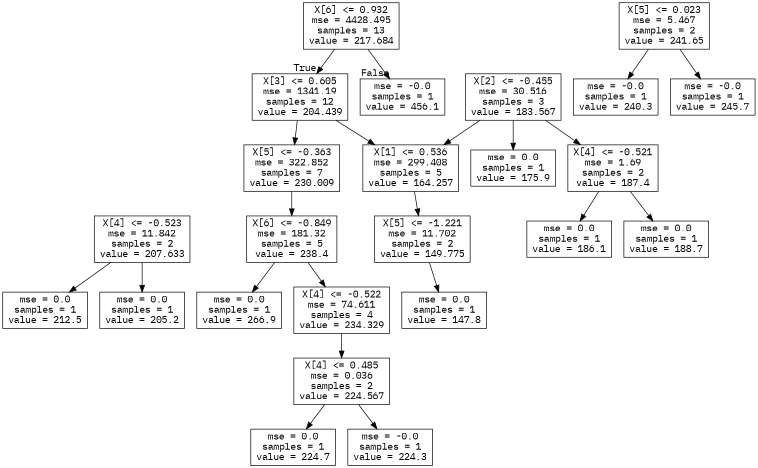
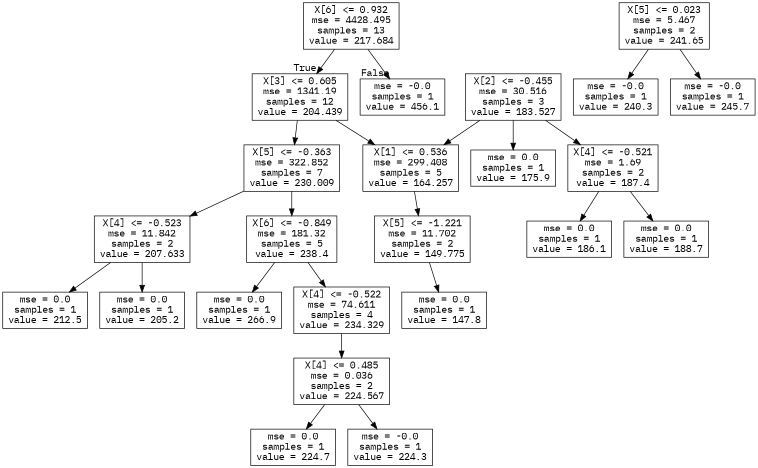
node "X[2] <= -0.455 mse = 30.516 samples = 3 value = 183.567": label "X[2] <= -0.455 mse = 30.516 samples = 3 value = 183.567" -> "X[2] <= -0.455 mse = 30.516 samples = 3 value = 183.527"
edge "X[5] <= -0.363 mse = 322.852 samples = 7 value = 230.009" -> "X[4] <= -0.523 mse = 11.842 samples = 2 value = 207.633": added
